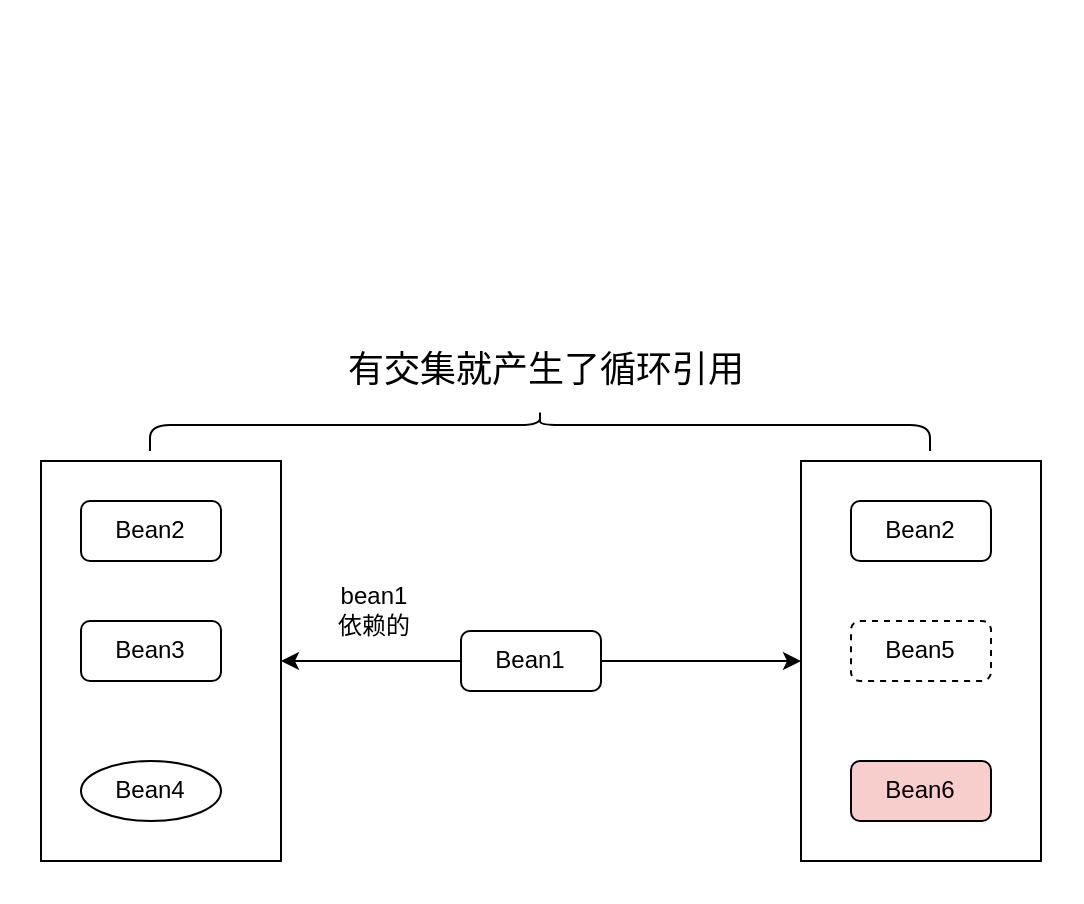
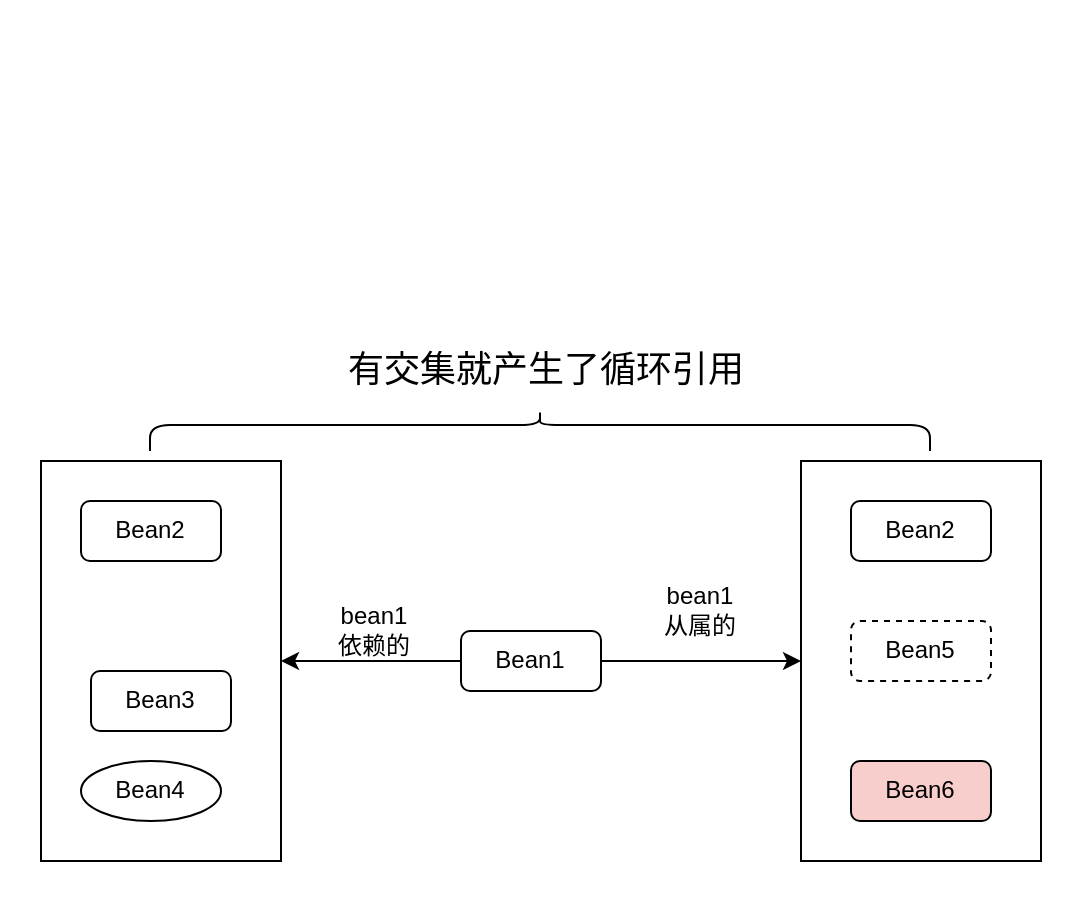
node "bean1 依赖的": moved (375, 611) -> (375, 631)
node "bean1 从属的": added
node "Bean3": moved (151, 651) -> (161, 701)
